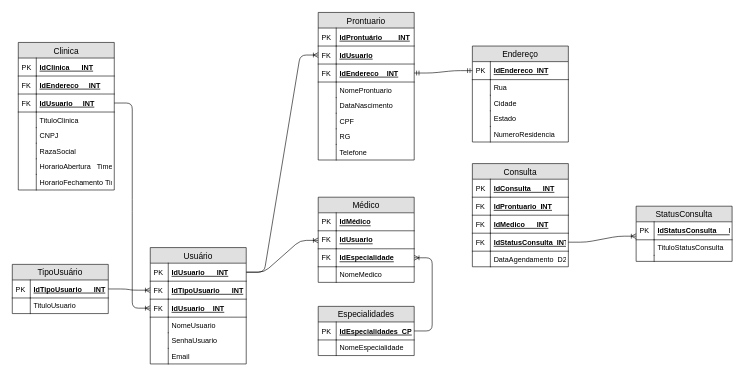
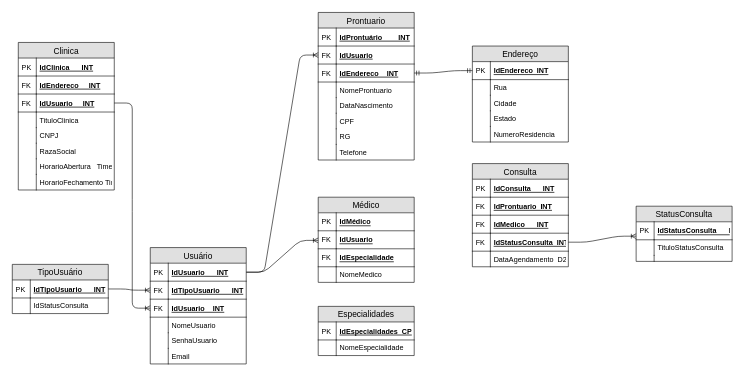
edge "IdEspecialidades CPF" -> "IdEspecialidade": removed
node "TituloUsuario": label "TituloUsuario" -> "IdStatusConsulta"
